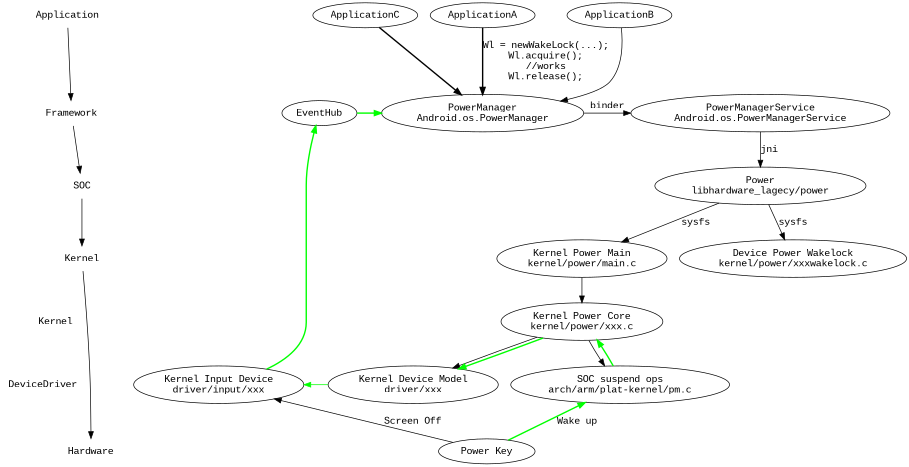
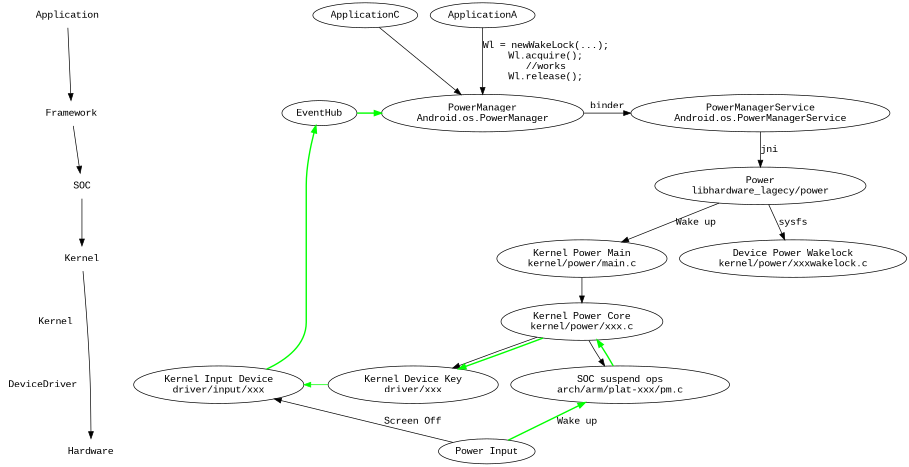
node "ApplicationB": removed
edge "ApplicationA" -> "PowerManager Android.os.PowerManager": style bold -> solid
edge "ApplicationC" -> "PowerManager Android.os.PowerManager": style bold -> solid
edge "Power libhardware_lagecy/power" -> "Kernel Power Main kernel/power/main.c": label "sysfs" -> "Wake up"
node "Kernel Device Model driver/xxx": label "Kernel Device Model driver/xxx" -> "Kernel Device Key driver/xxx"
node "SOC suspend ops arch/arm/plat-kernel/pm.c": label "SOC suspend ops arch/arm/plat-kernel/pm.c" -> "SOC suspend ops arch/arm/plat-xxx/pm.c"
node "Power Key": label "Power Key" -> "Power Input"
